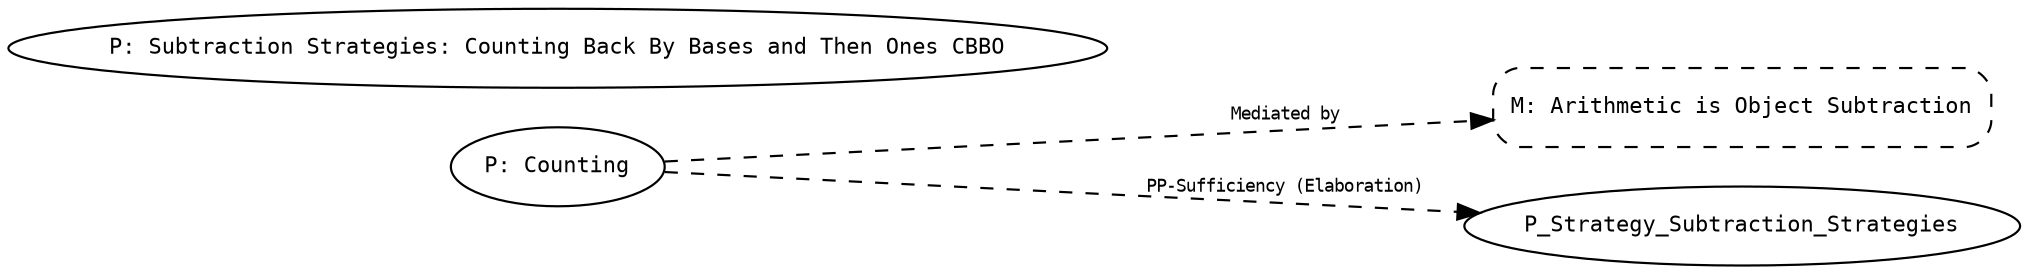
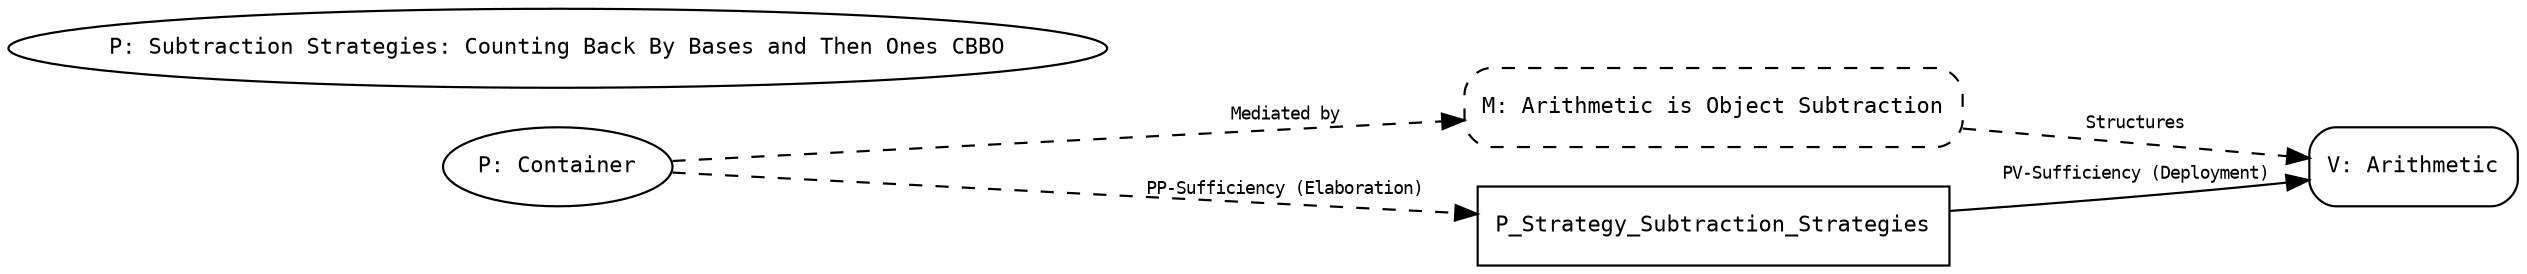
node "P: Counting": label "P: Counting" -> "P: Container"
node "V: Arithmetic": added
node "P_Strategy_Subtraction_Strategies": shape ellipse -> box
